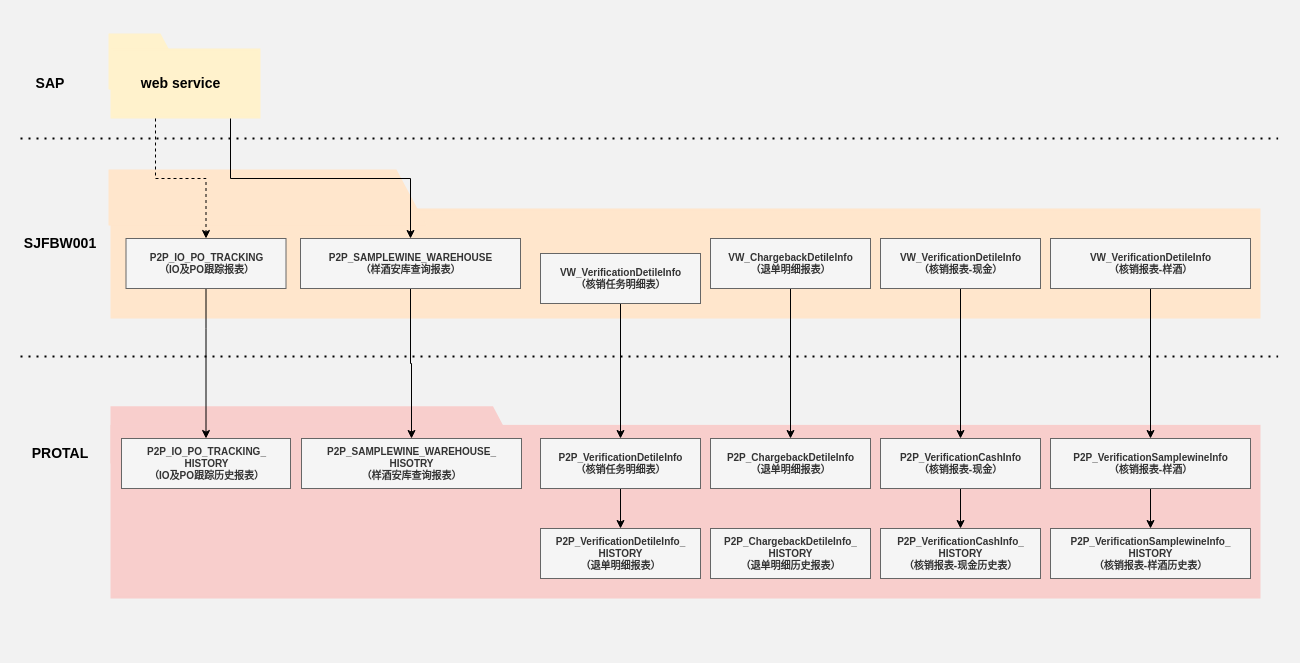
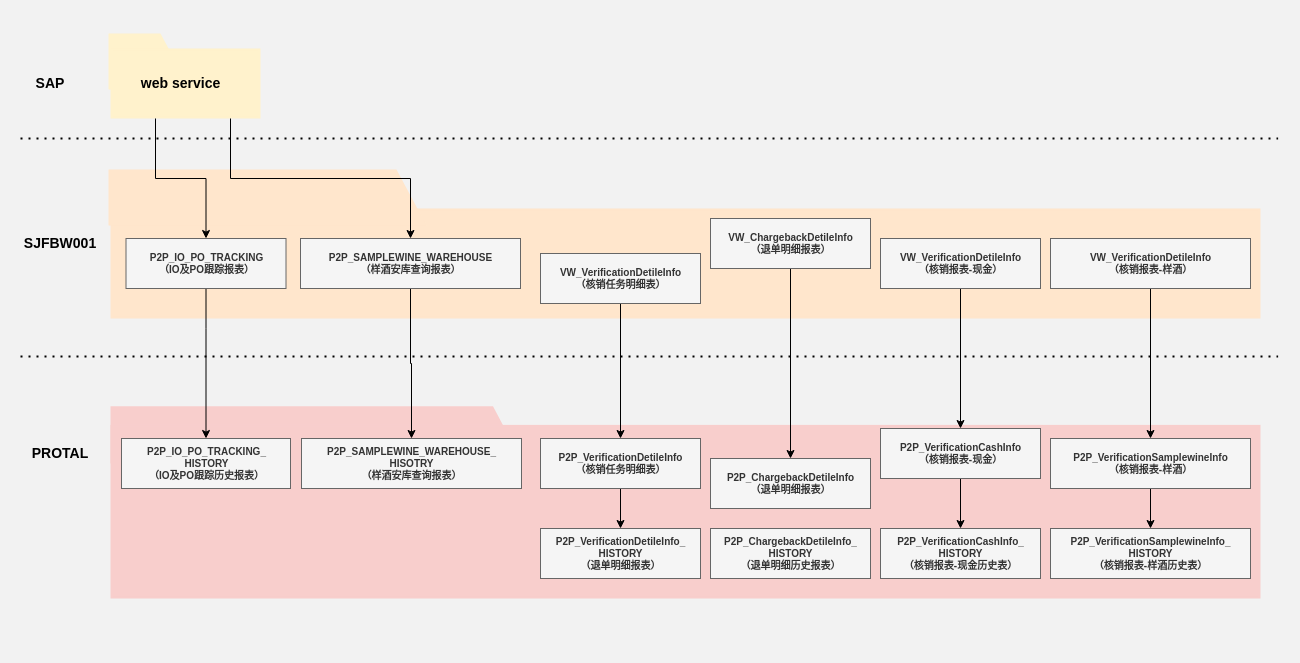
edge "web service" -> "P2P_IO_PO_TRACKING （IO及PO跟踪报表）": style dashed -> solid
node "VW_ChargebackDetileInfo （退单明细报表）": moved (791, 264) -> (791, 244)
node "P2P_ChargebackDetileInfo （退单明细报表）": moved (791, 464) -> (791, 484)
node "P2P_VerificationCashInfo （核销报表-现金）": moved (961, 464) -> (961, 454)
